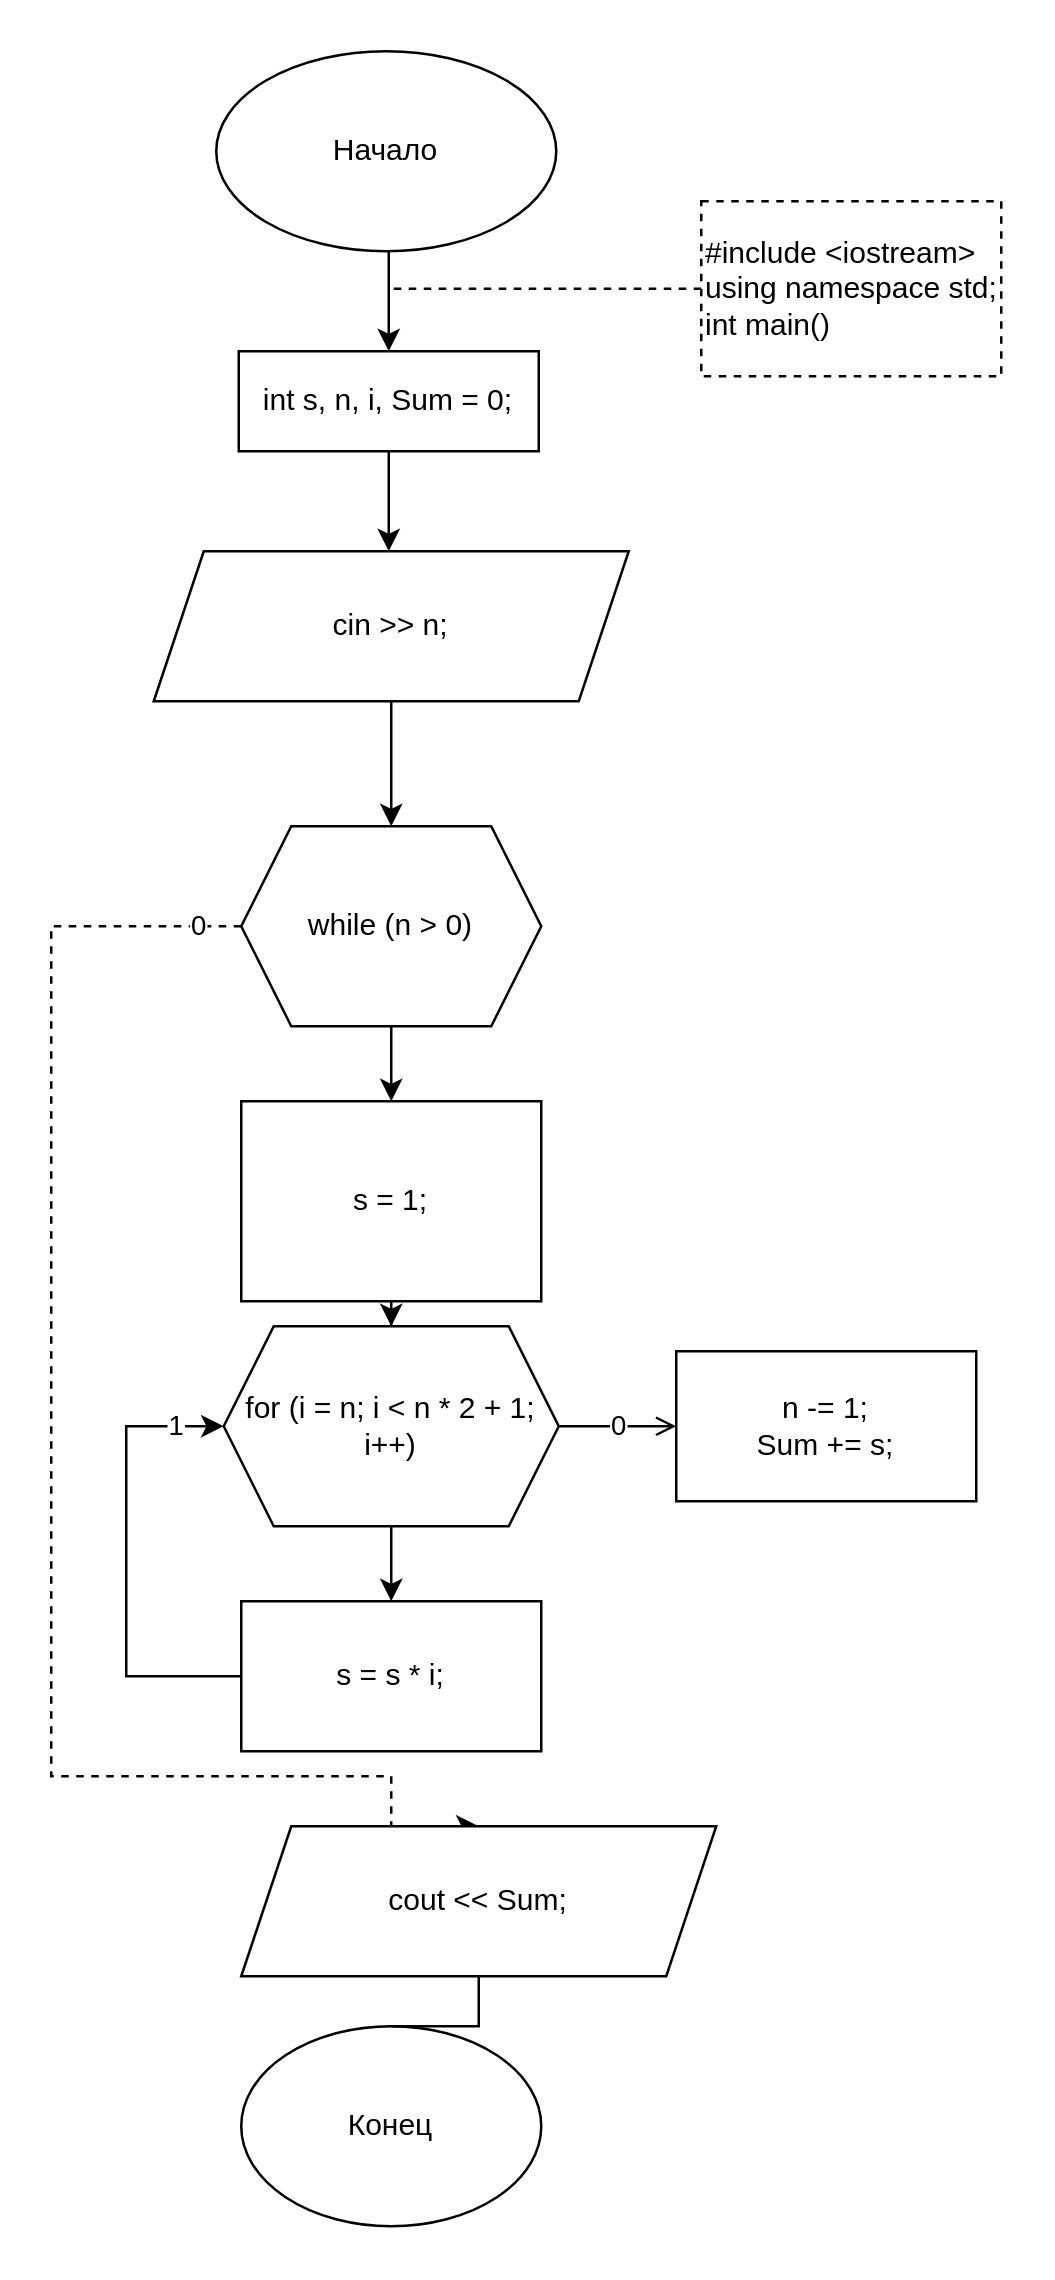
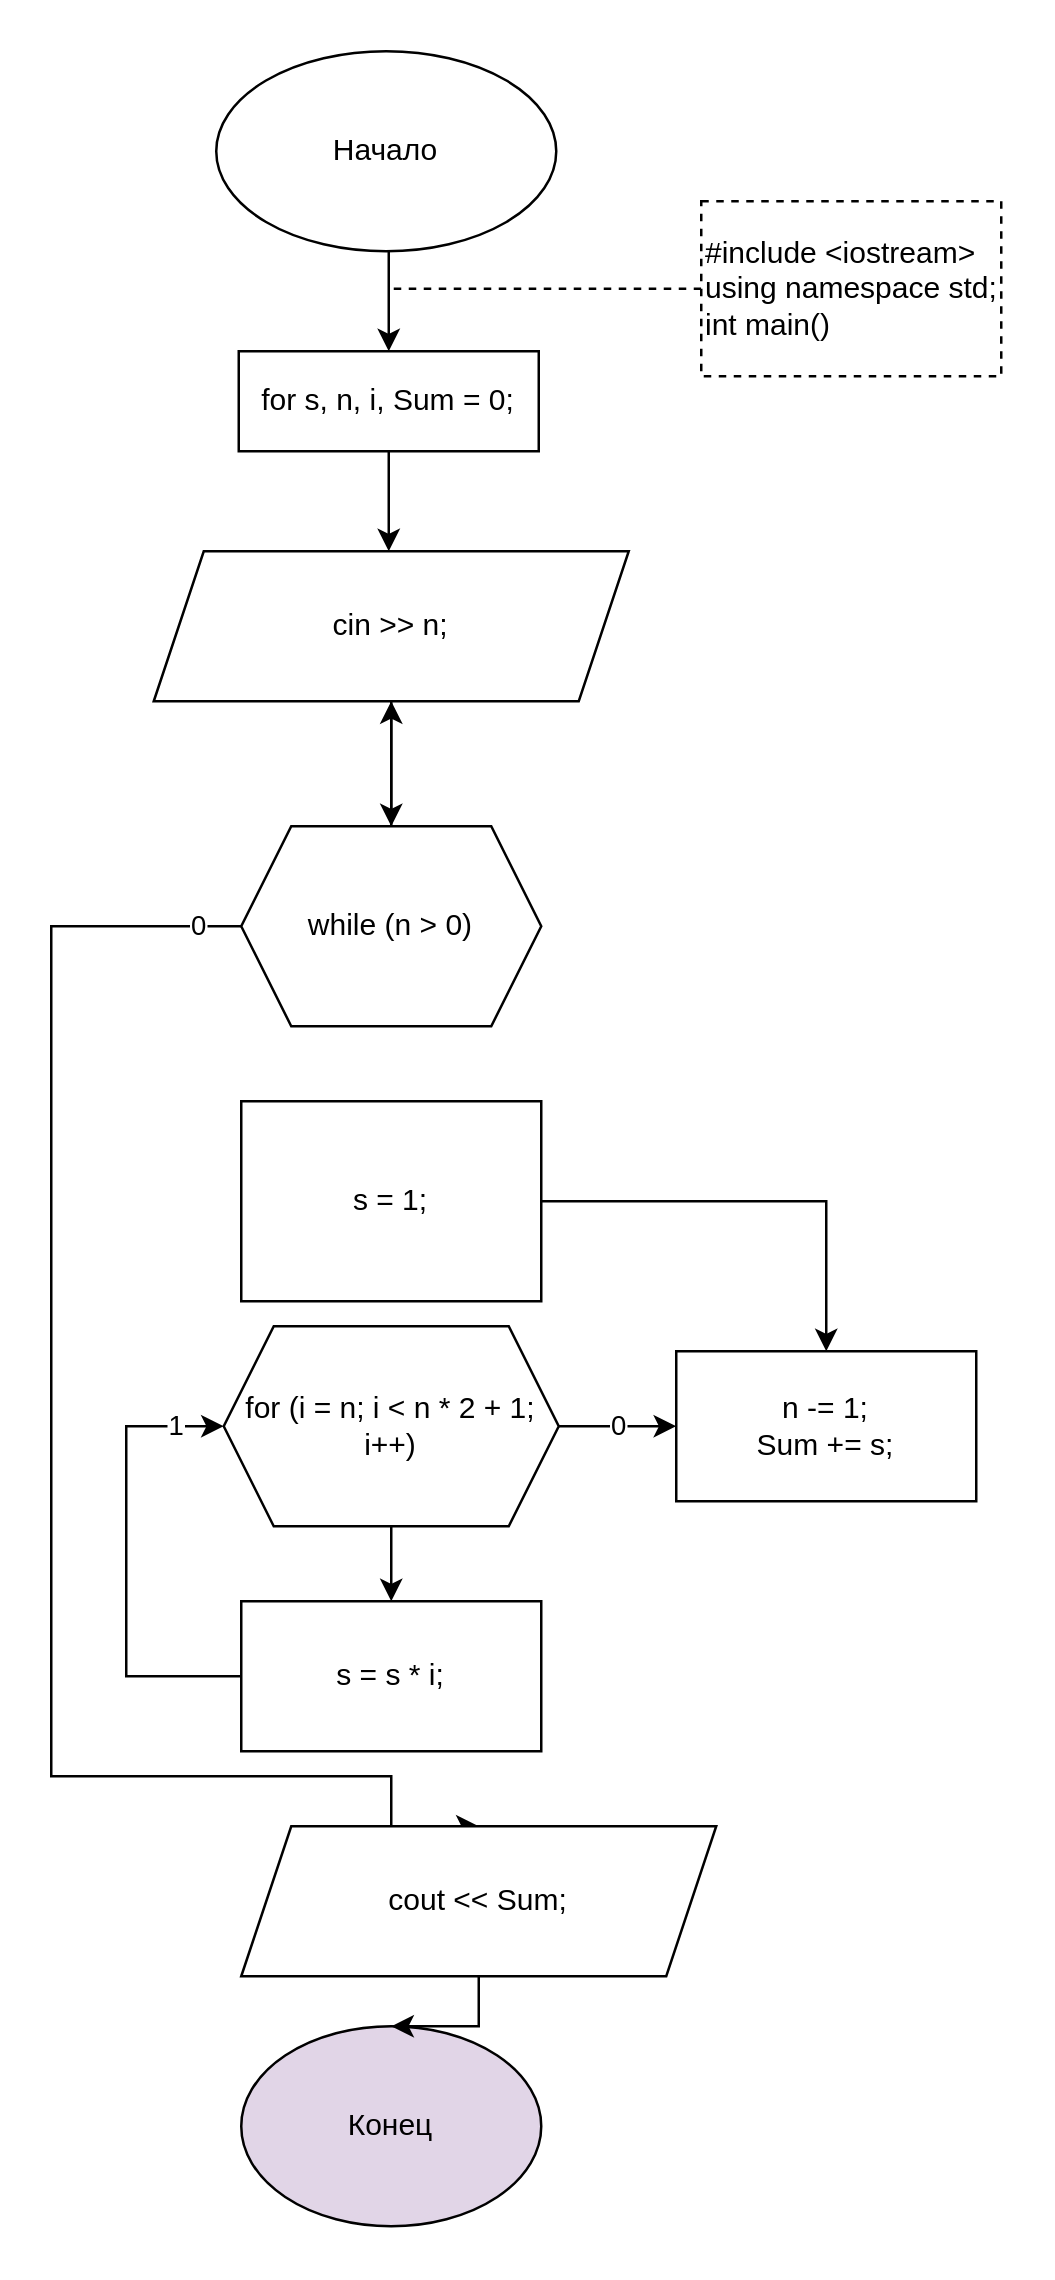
node "int s, n, i, Sum = 0;": label "int s, n, i, Sum = 0;" -> "for s, n, i, Sum = 0;"
edge "while (n > 0)" -> "s = 1;": now "while (n > 0)" -> "cin >> n;"
edge "s = 1;" -> "for (i = n; i < n * 2 + 1; i++)": now "s = 1;" -> "n -= 1; Sum += s;"
edge "for (i = n; i < n * 2 + 1; i++)" -> "n -= 1; Sum += s;": arrowhead open -> classic
edge "while (n > 0)" -> "cout << Sum;": style dashed -> solid
edge "cout << Sum;" -- "Конец": arrowhead none -> classic
node "Конец": fillcolor #ffffff -> #e1d5e7
